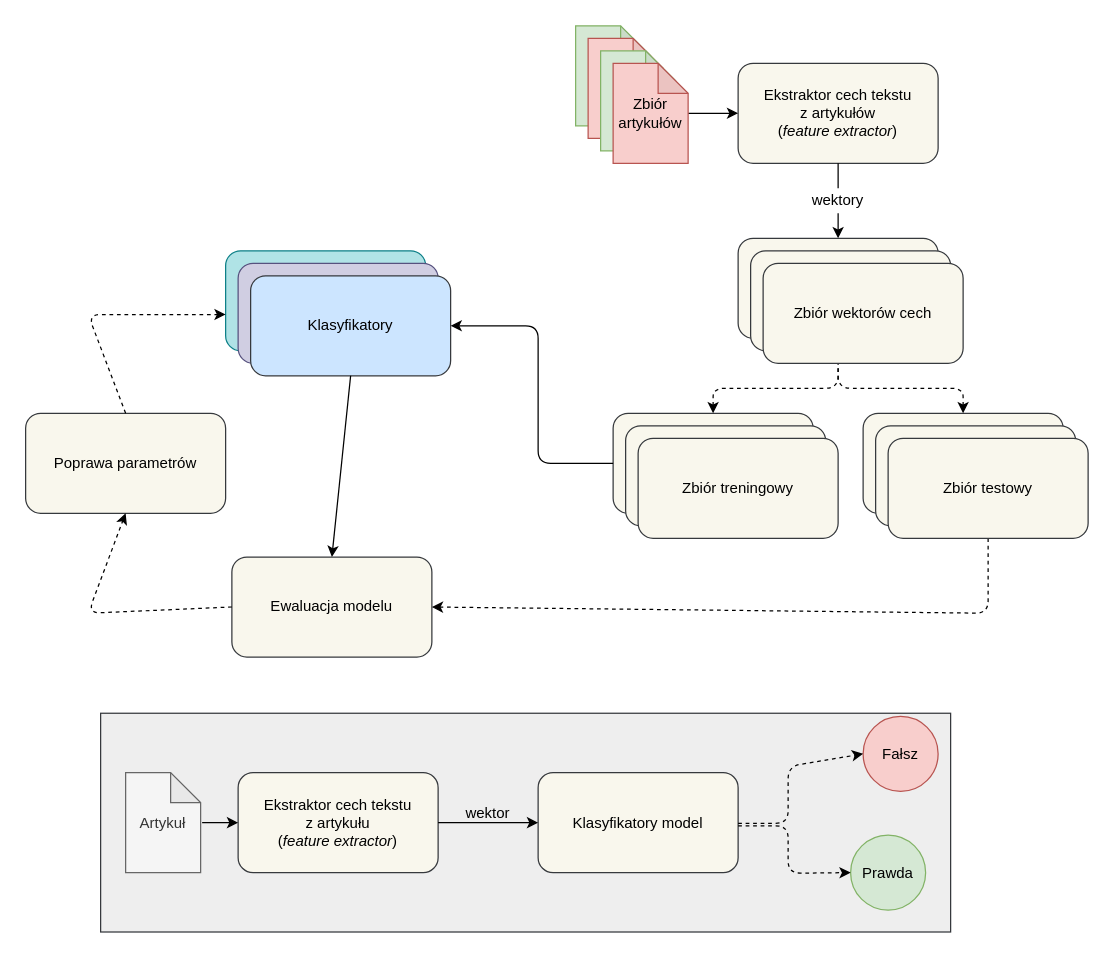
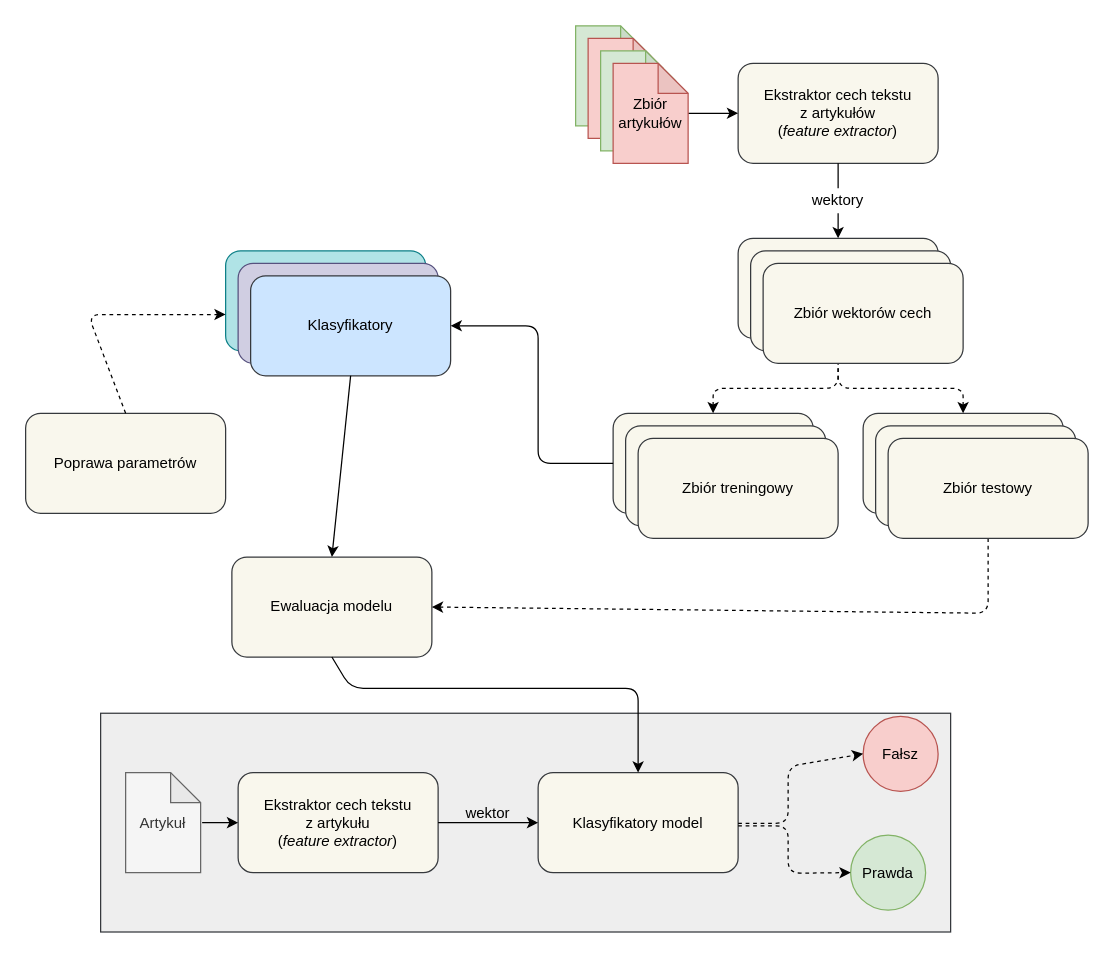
edge "Ewaluacja modelu" -> "Poprawa parametrów": removed
edge "Ewaluacja modelu" -> "Klasyfikatory model": added
